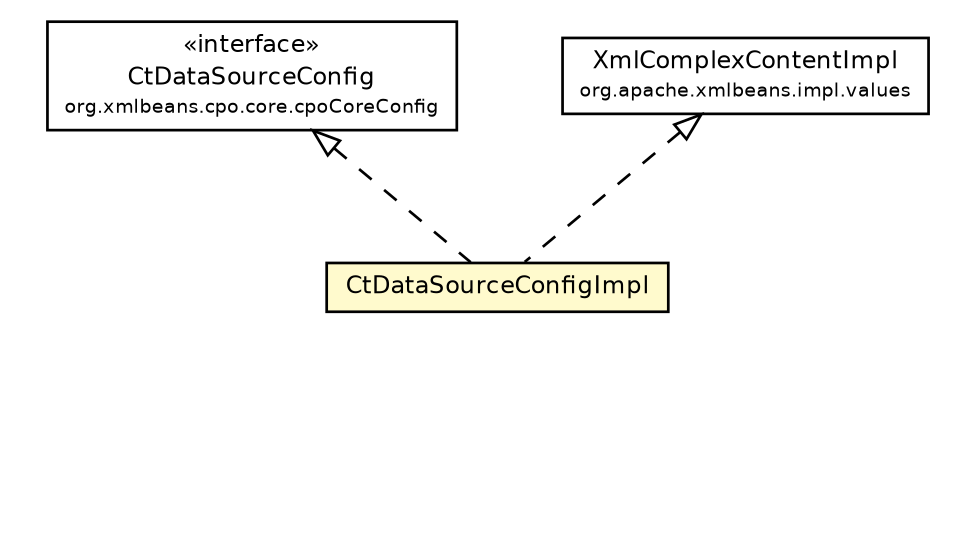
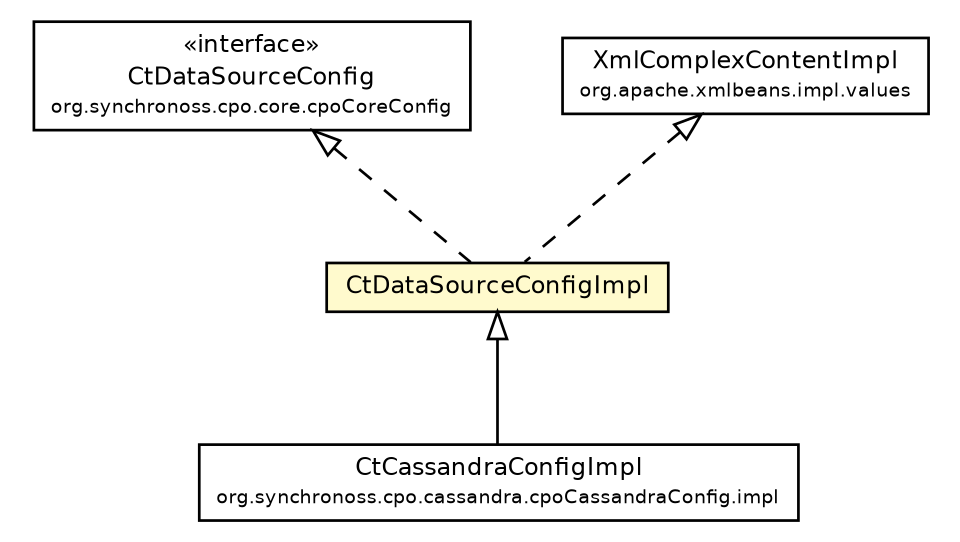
node "CtDataSourceConfig": text "org.xmlbeans.cpo.core.cpoCoreConfig" -> "org.synchronoss.cpo.core.cpoCoreConfig"
node "CtCassandraConfigImpl": added
